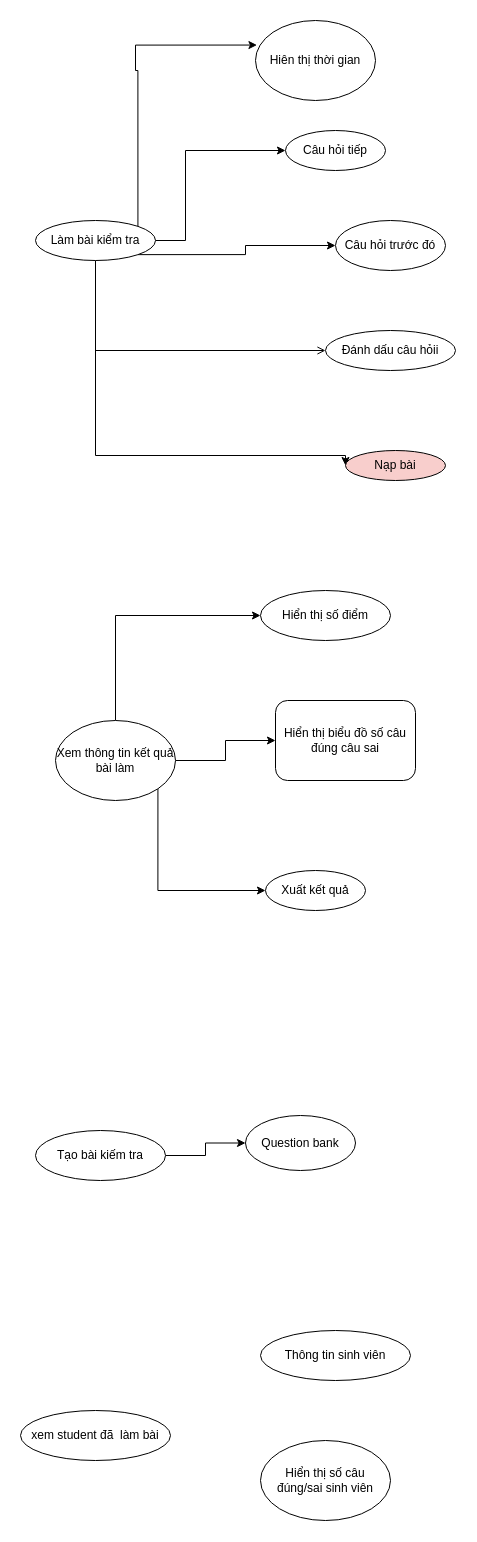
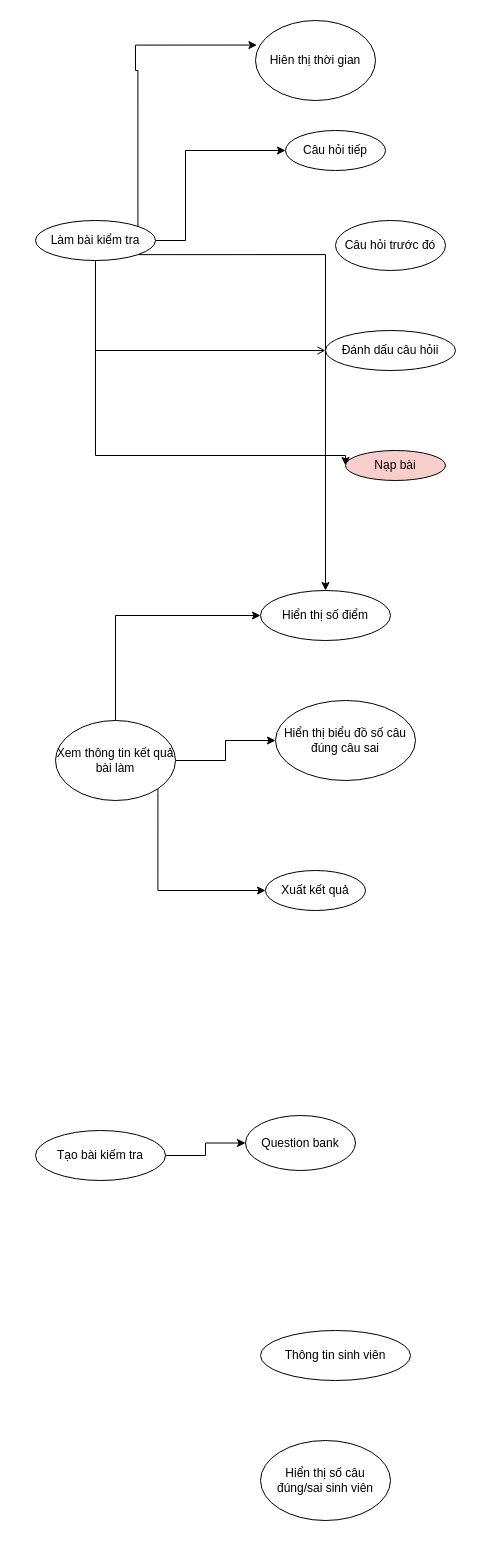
edge "Làm bài kiểm tra" -> "Câu hỏi trước đó": now "Làm bài kiểm tra" -> "Hiển thị số điểm"
node "Hiển thị biểu đồ số câu đúng câu sai": shape rounded rectangle -> ellipse
node "xem student đã làm bài": removed
